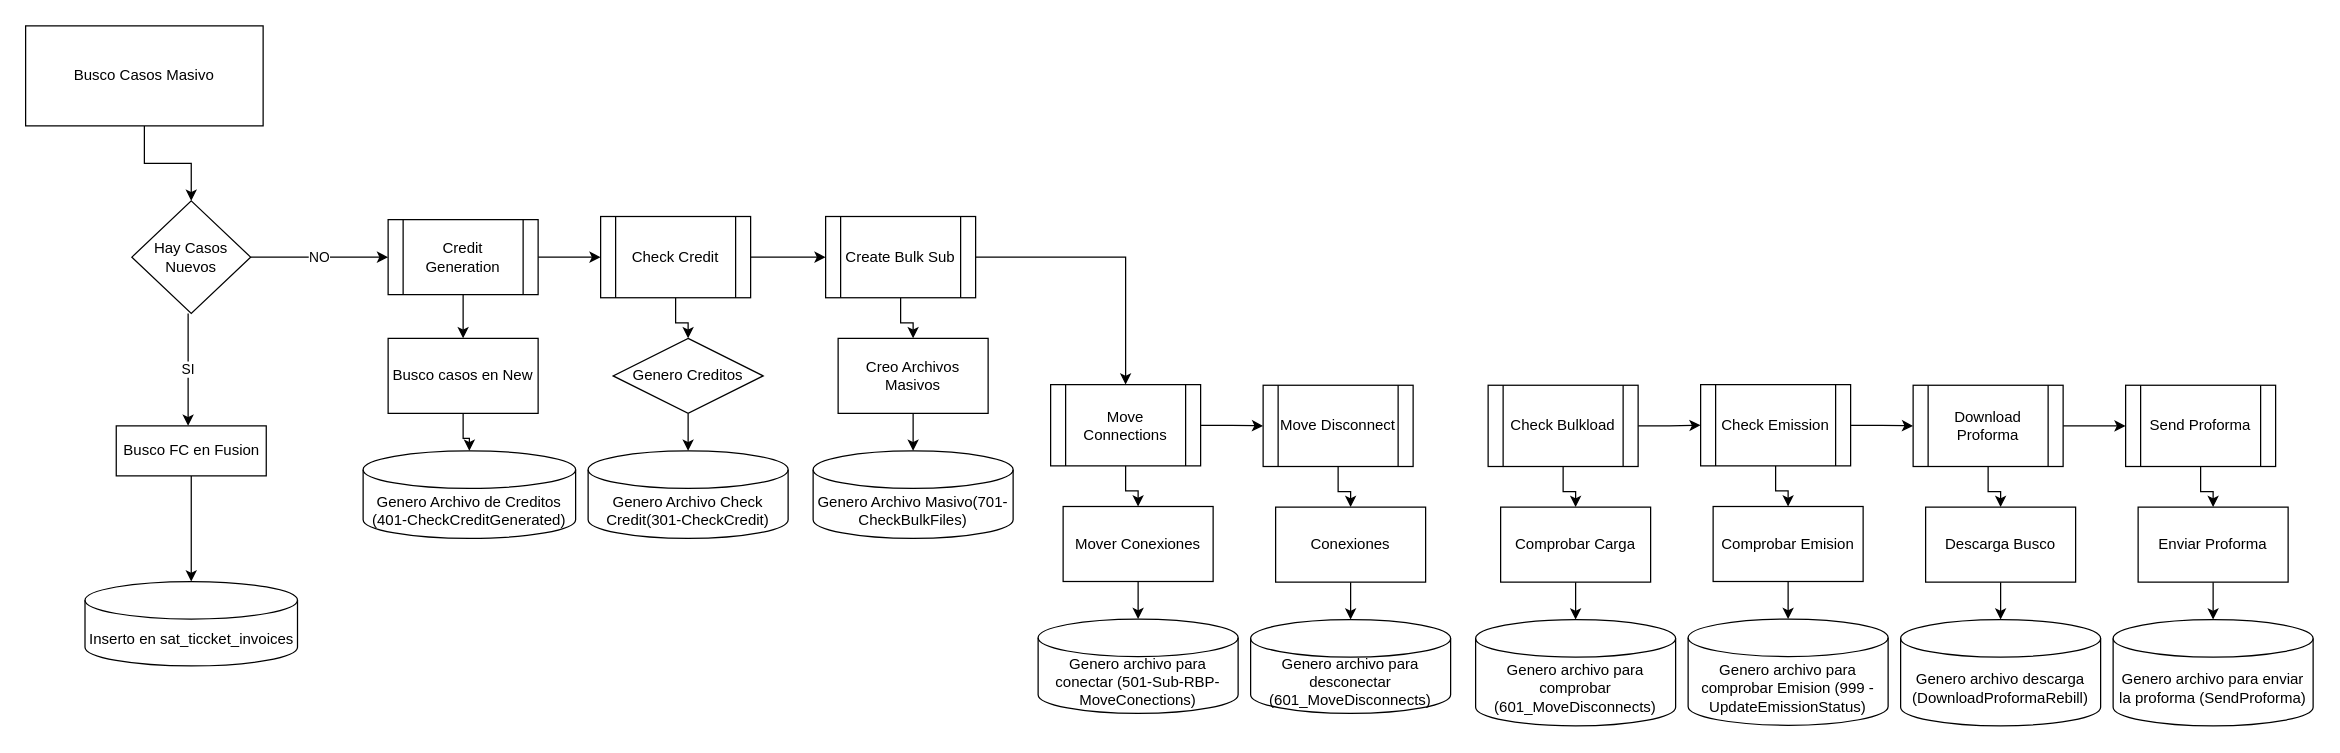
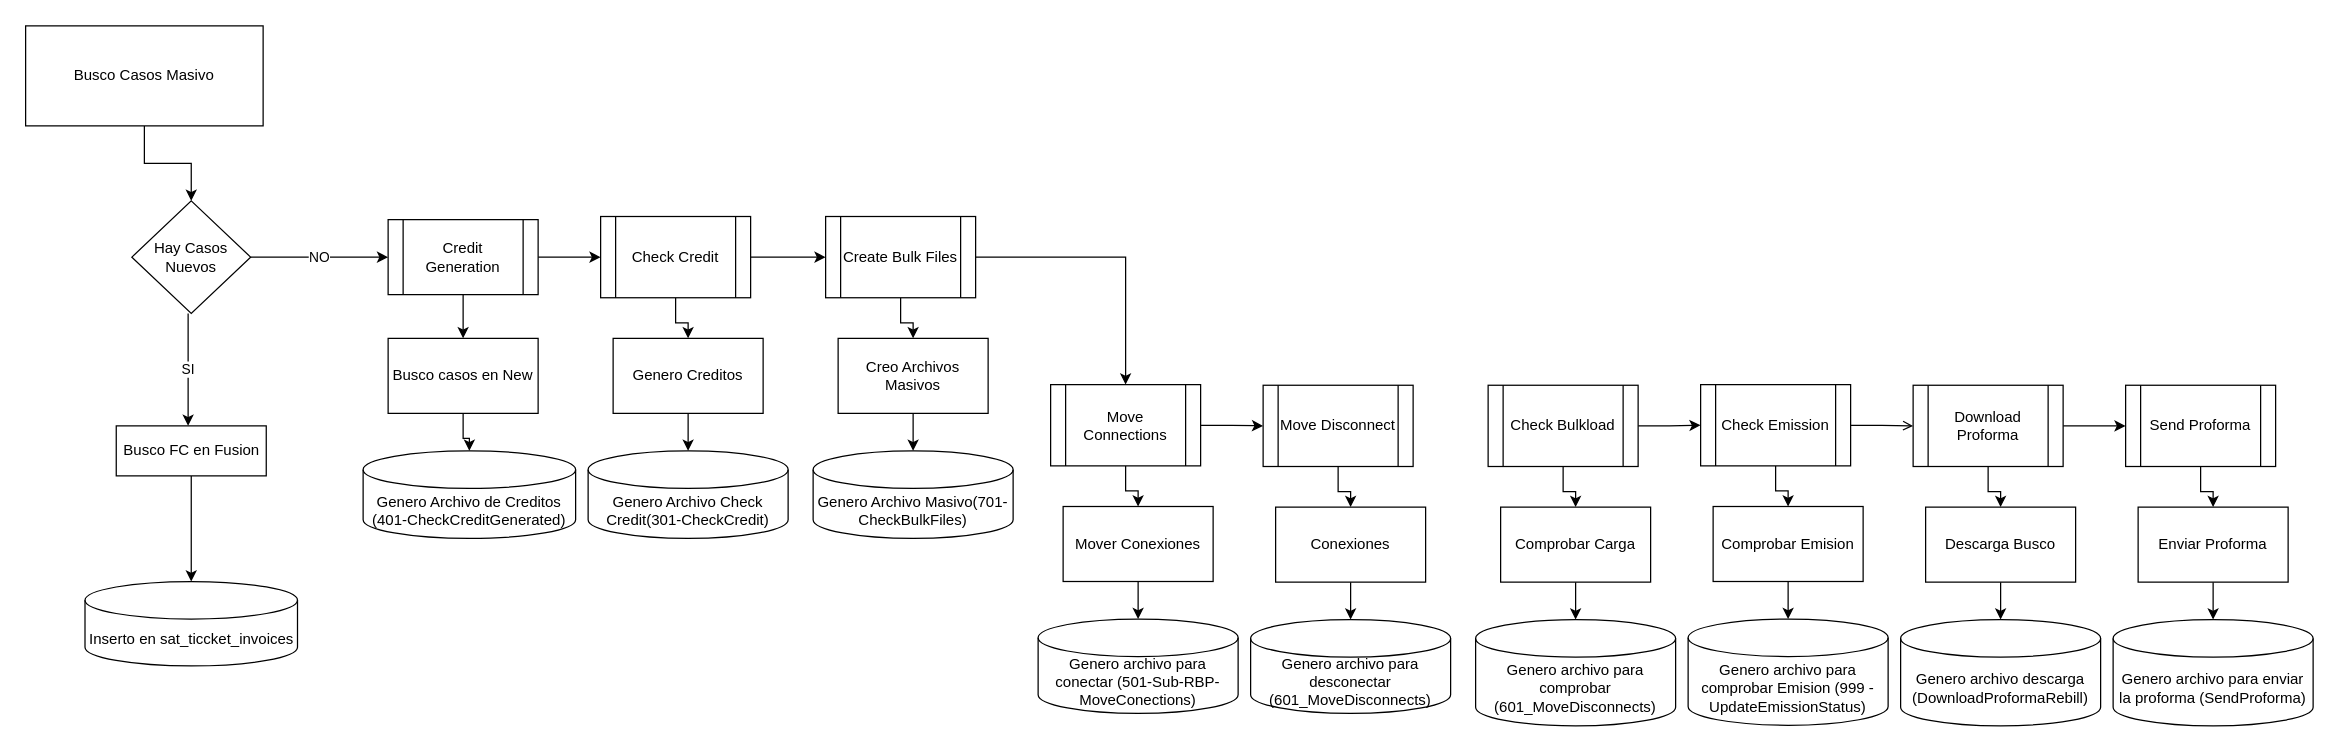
node "Create Bulk Sub": label "Create Bulk Sub" -> "Create Bulk Files"
node "Genero Creditos": shape diamond -> rectangle
edge "Check Emission" -> "Download Proforma": arrowhead classic -> open
